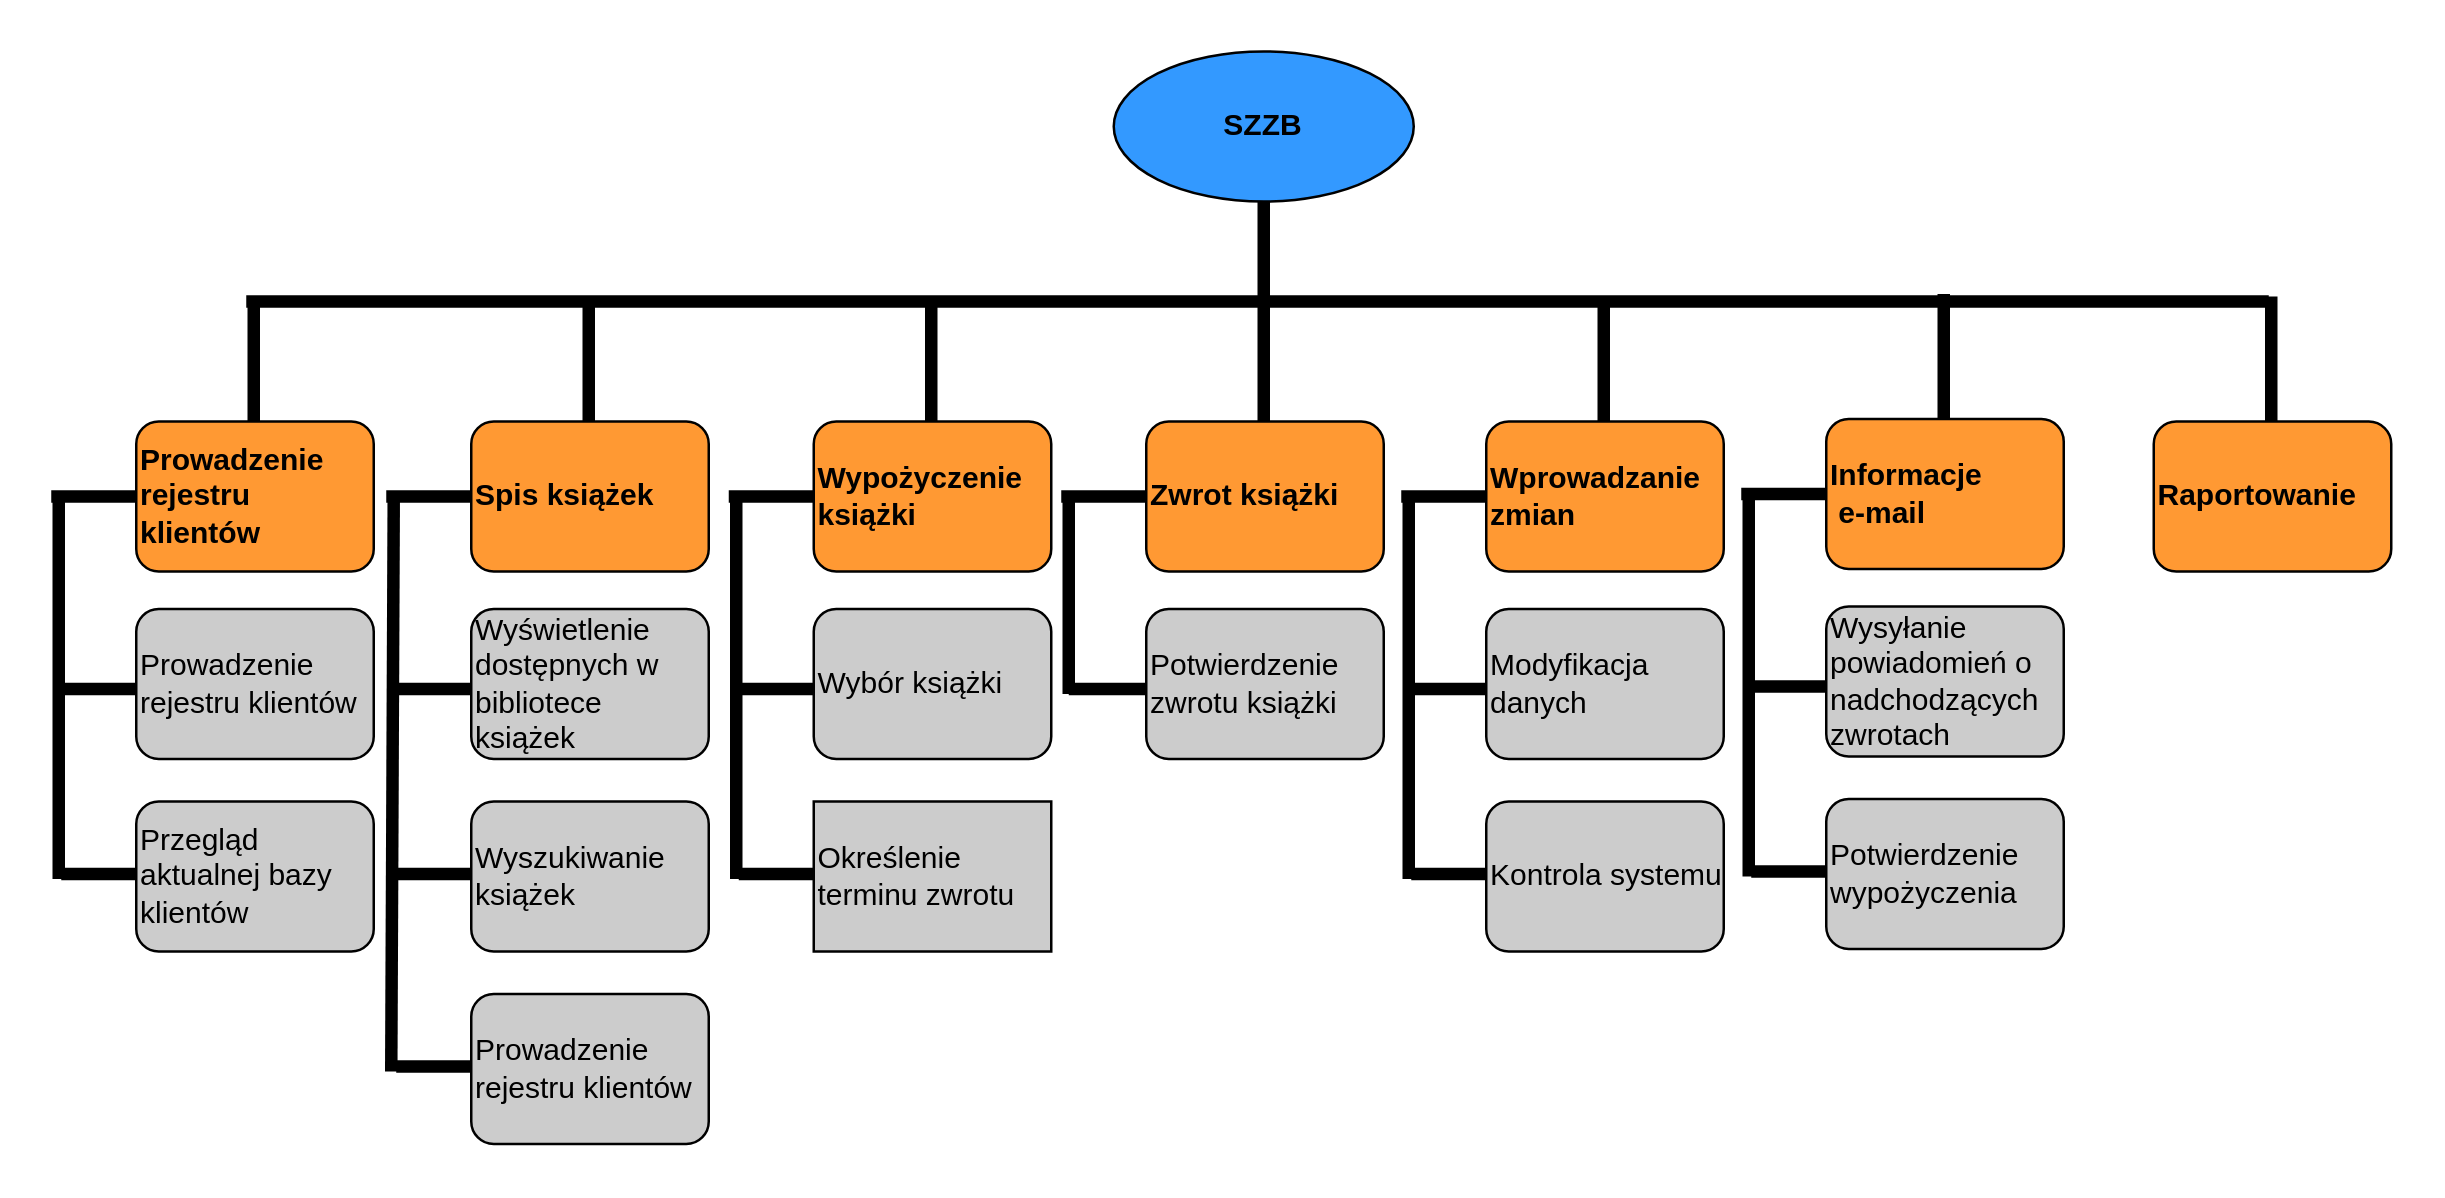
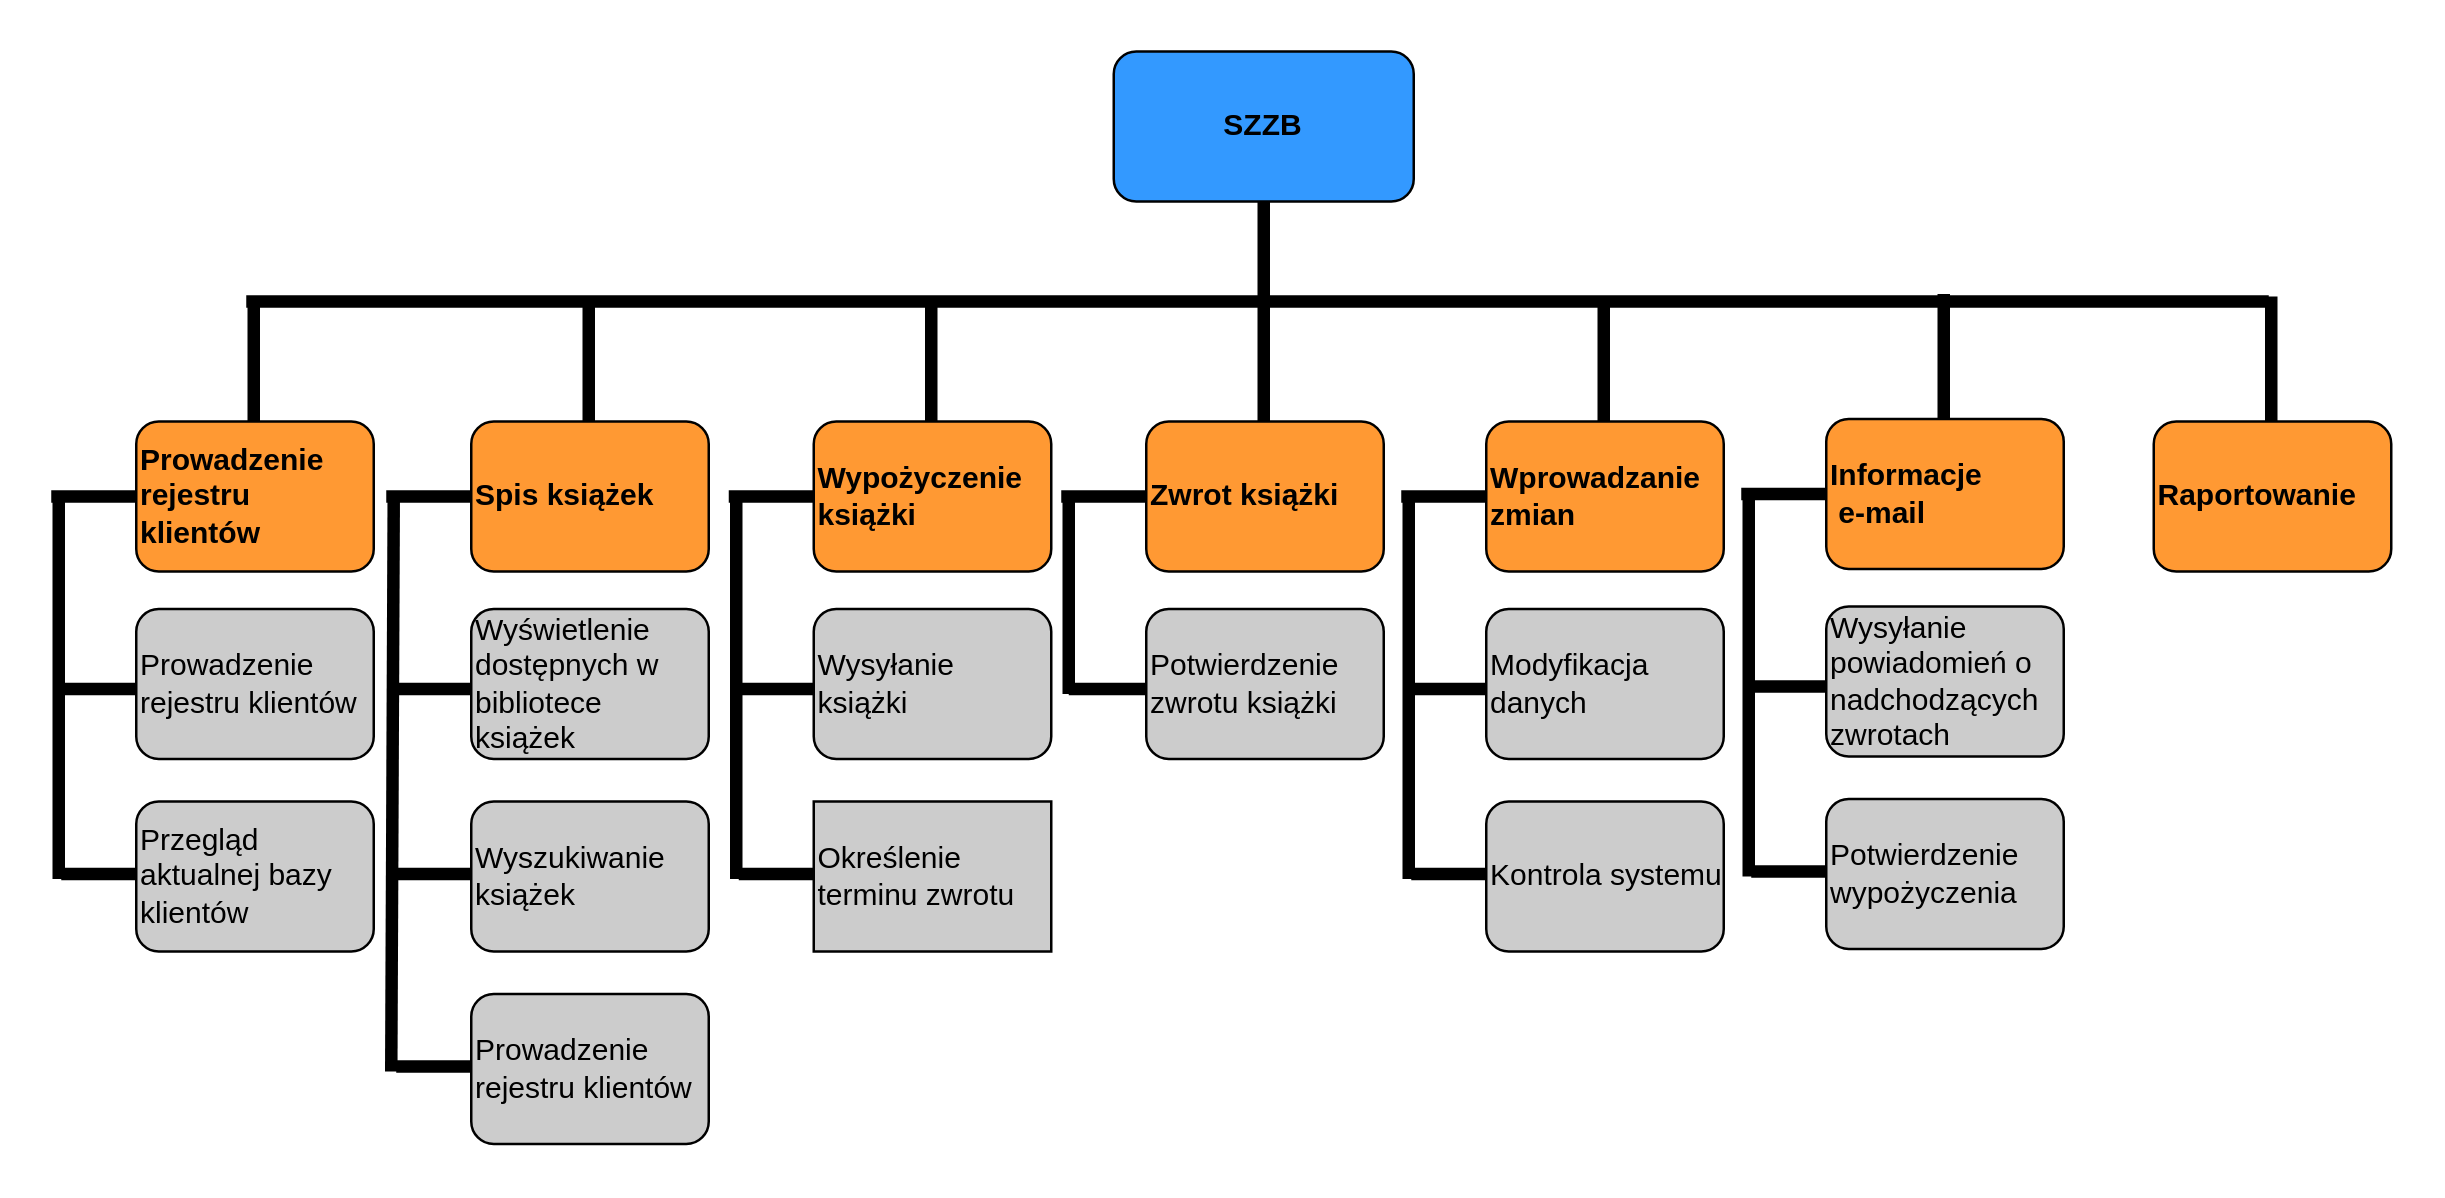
node "SZZB": shape ellipse -> rounded rectangle
node "Wybór książki": label "Wybór książki" -> "Wysyłanie książki"
